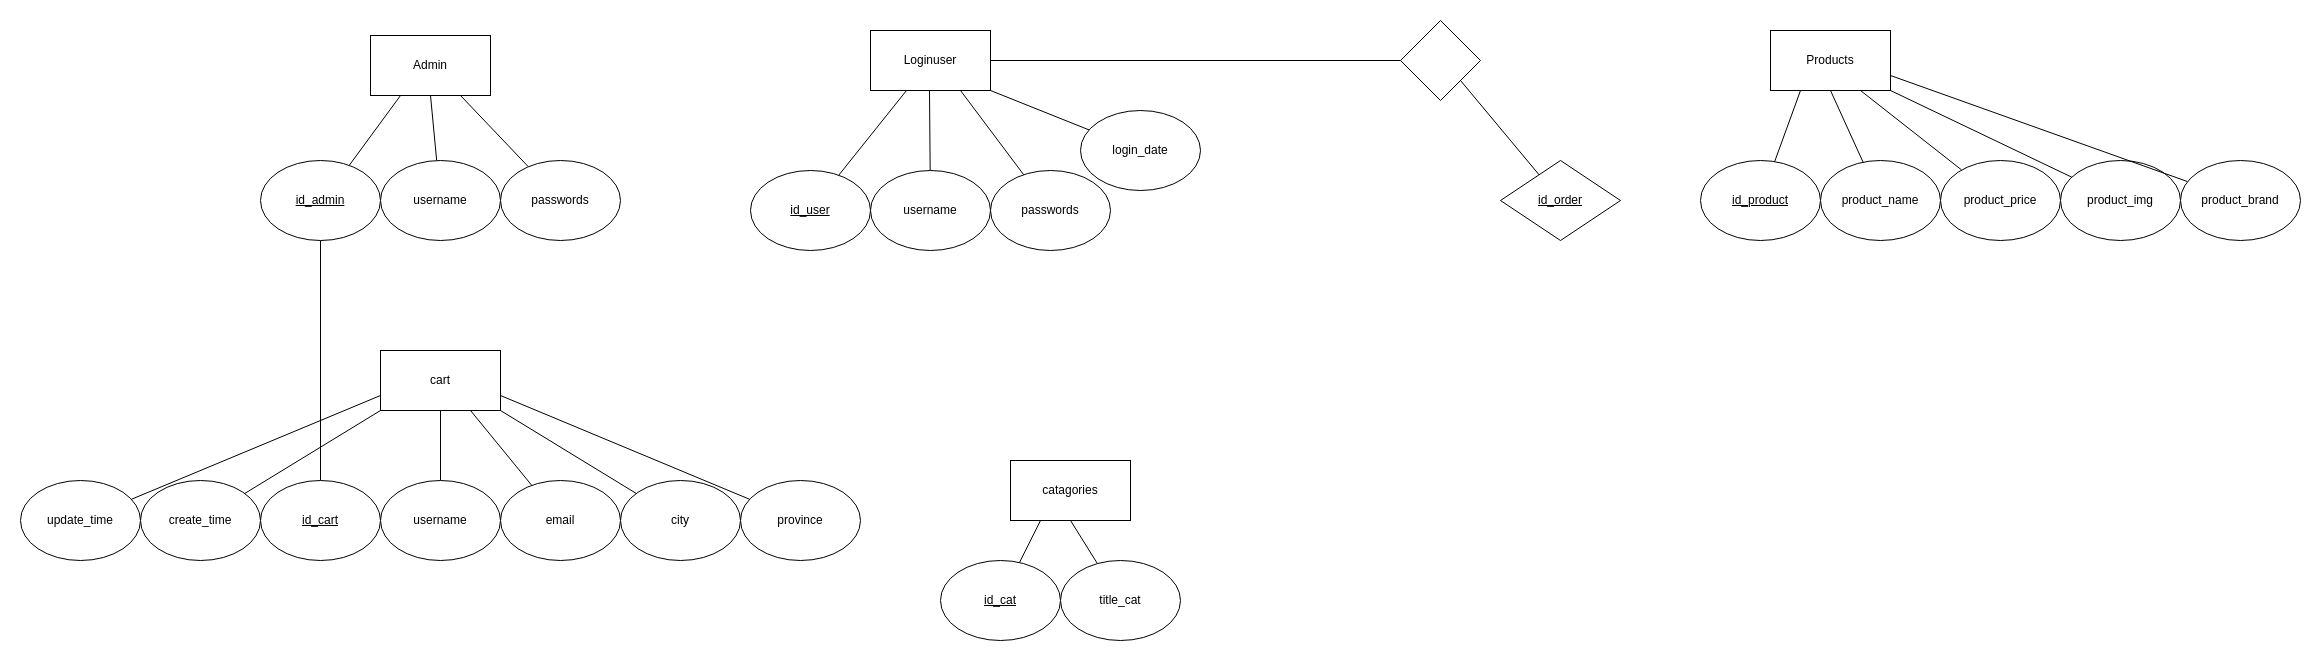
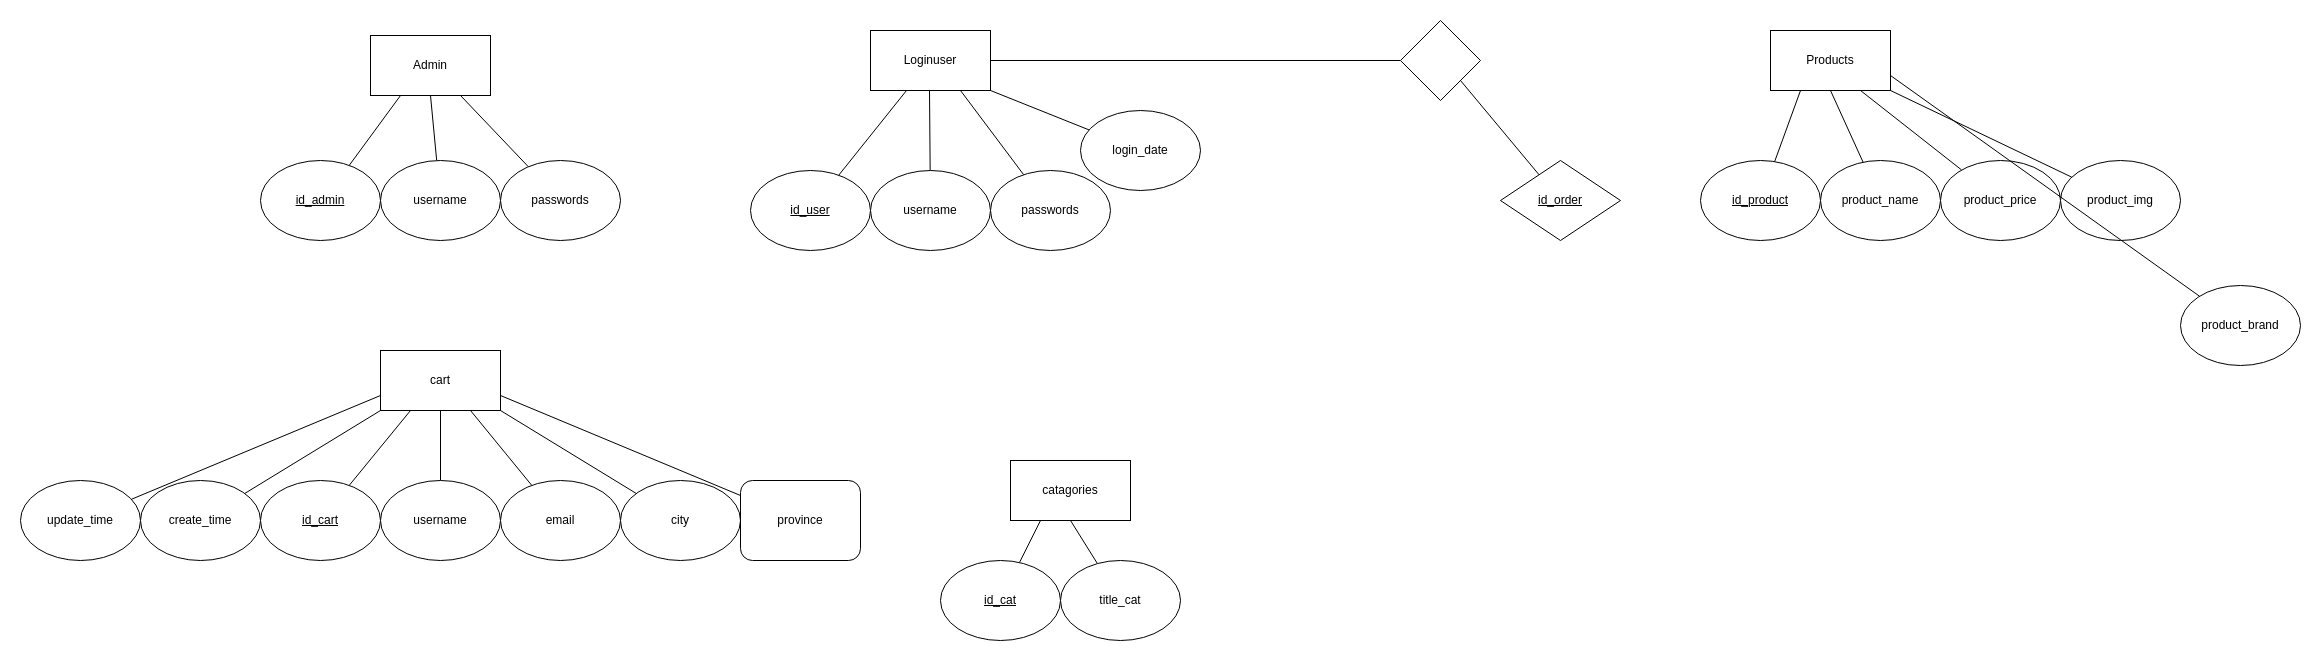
node "product_brand": moved (2241, 201) -> (2241, 326)
edge "id_admin" -- "id_cart": now "cart" -- "id_cart"
node "province": shape ellipse -> rounded rectangle
